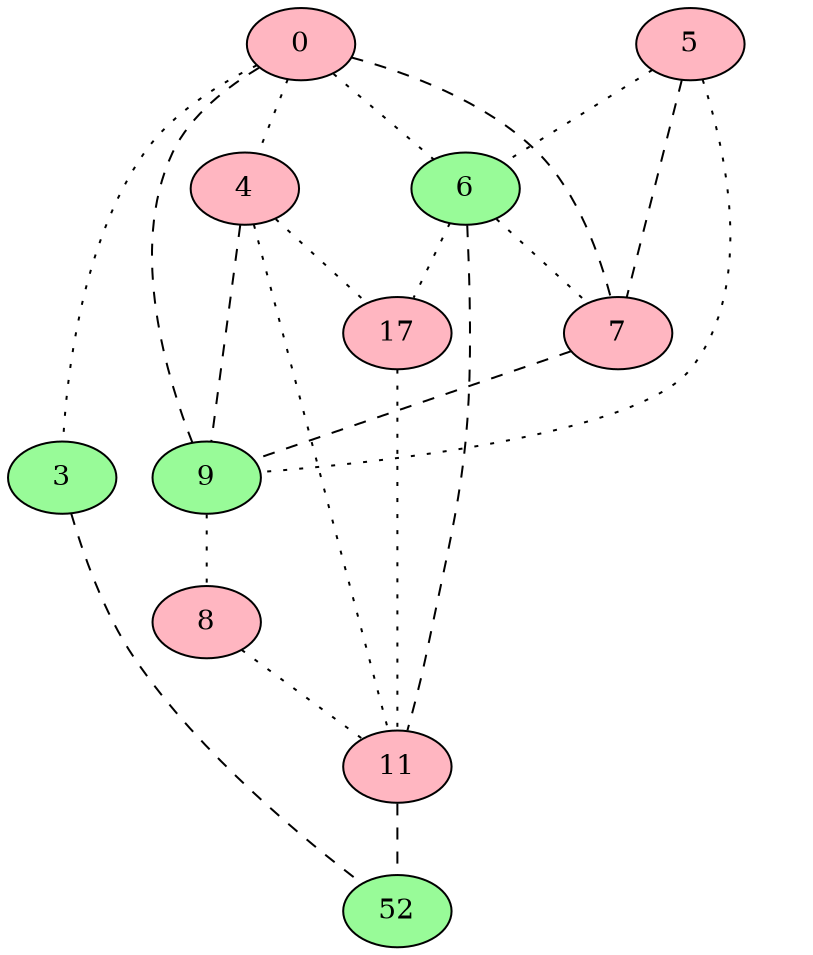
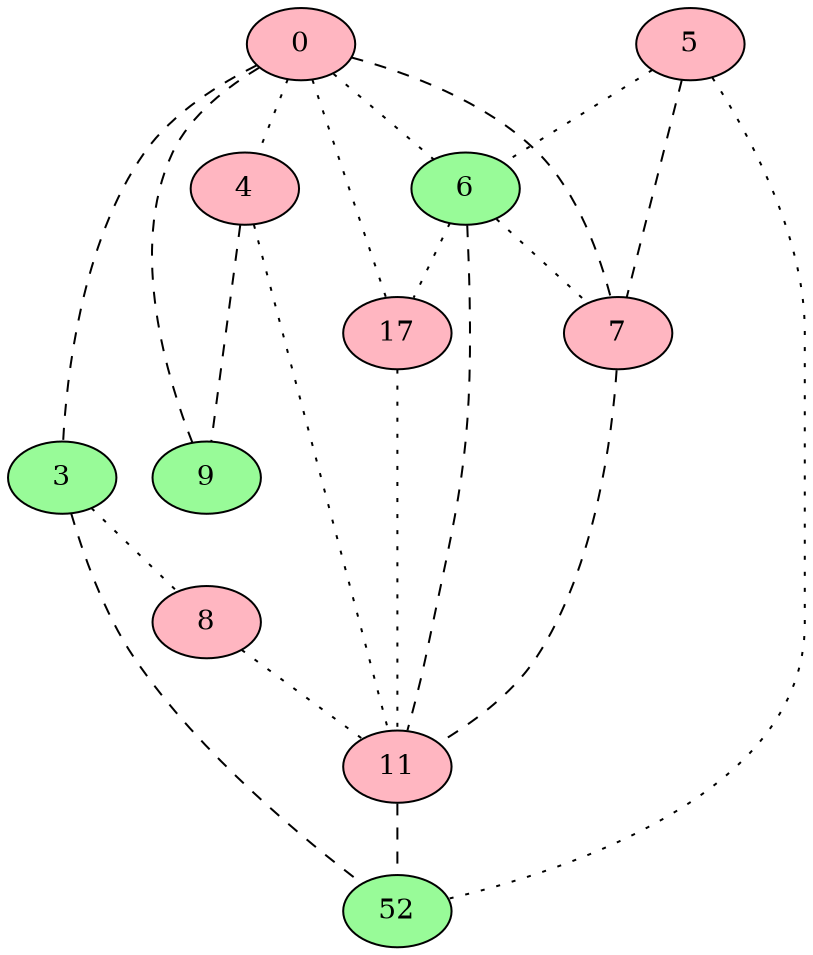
edge "0" -- "3": style dotted -> dashed
edge "4" -- "17": now "0" -- "17"
edge "7" -- "9": now "7" -- "11"
edge "5" -- "9": now "5" -- "52"
edge "9" -- "8": now "3" -- "8"
